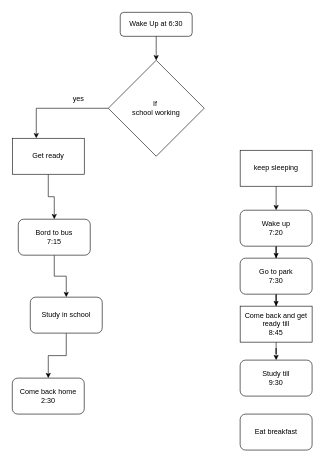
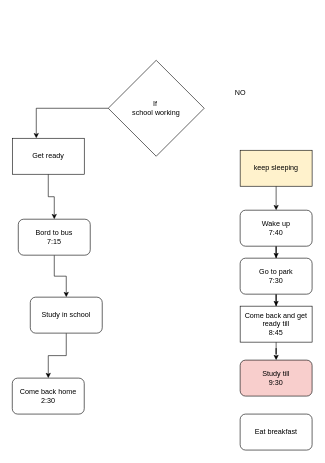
node "Wake Up at 6:30": removed
edge "Wake Up at 6:30" -> "If school working": removed
node "NO": added
node "yes": removed
node "keep sleeping": fillcolor #ffffff -> #fff2cc
node "Wake up 7:20": label "Wake up 7:20" -> "Wake up 7:40"
node "Study till 9:30": fillcolor #ffffff -> #f8cecc
